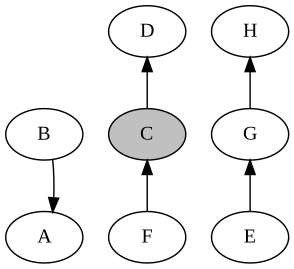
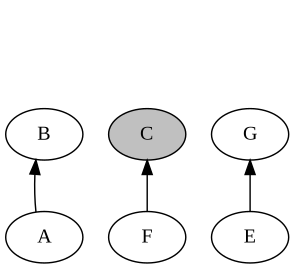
node "D": removed
node "H": removed
edge "B" -> "A": reversed
